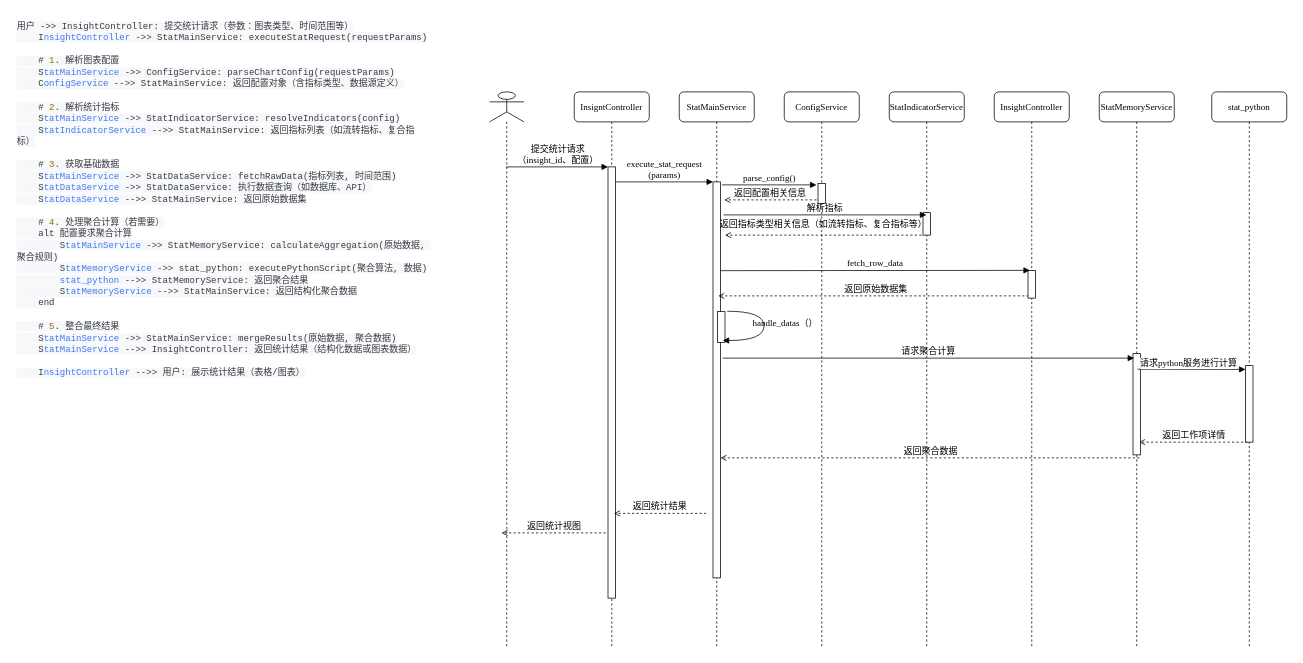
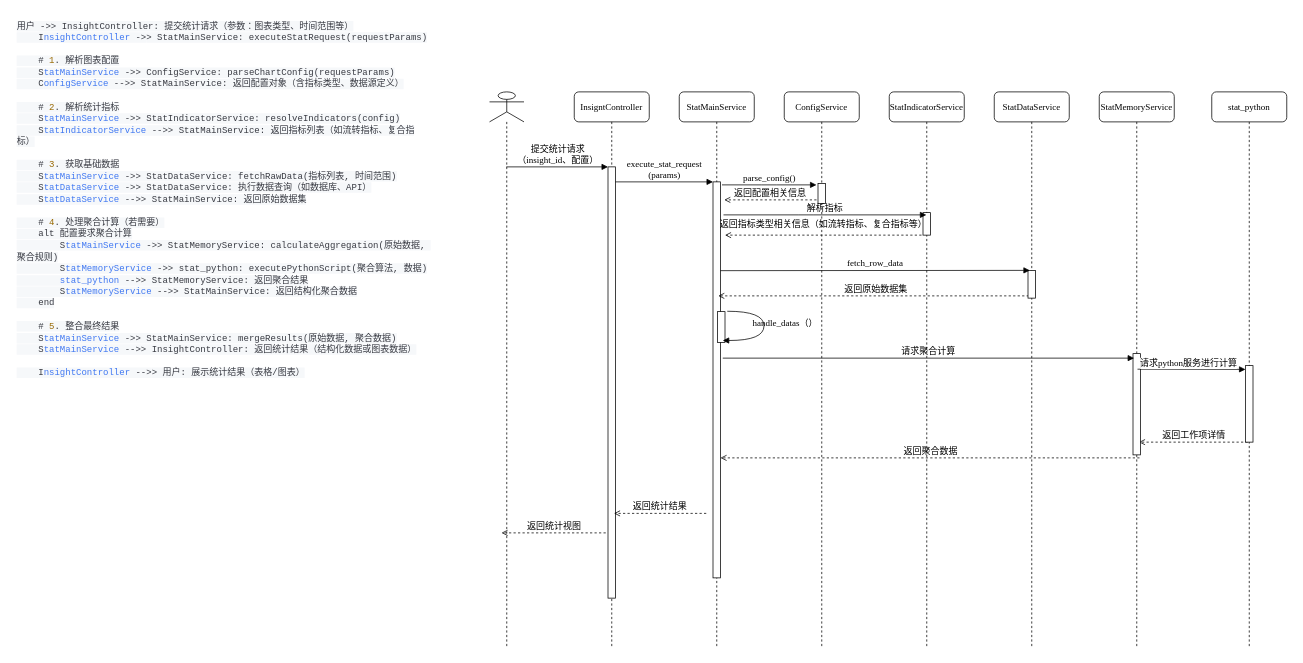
node "InsightController": label "InsightController" -> "StatDataService"
